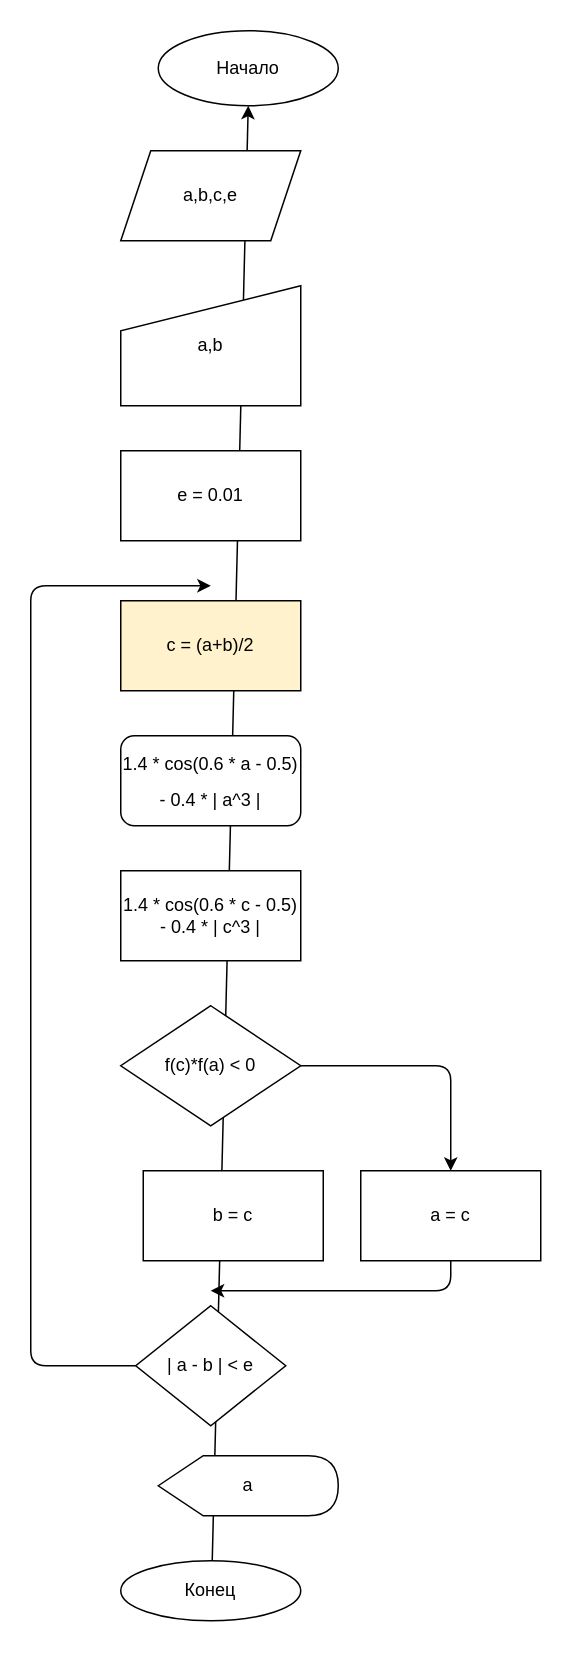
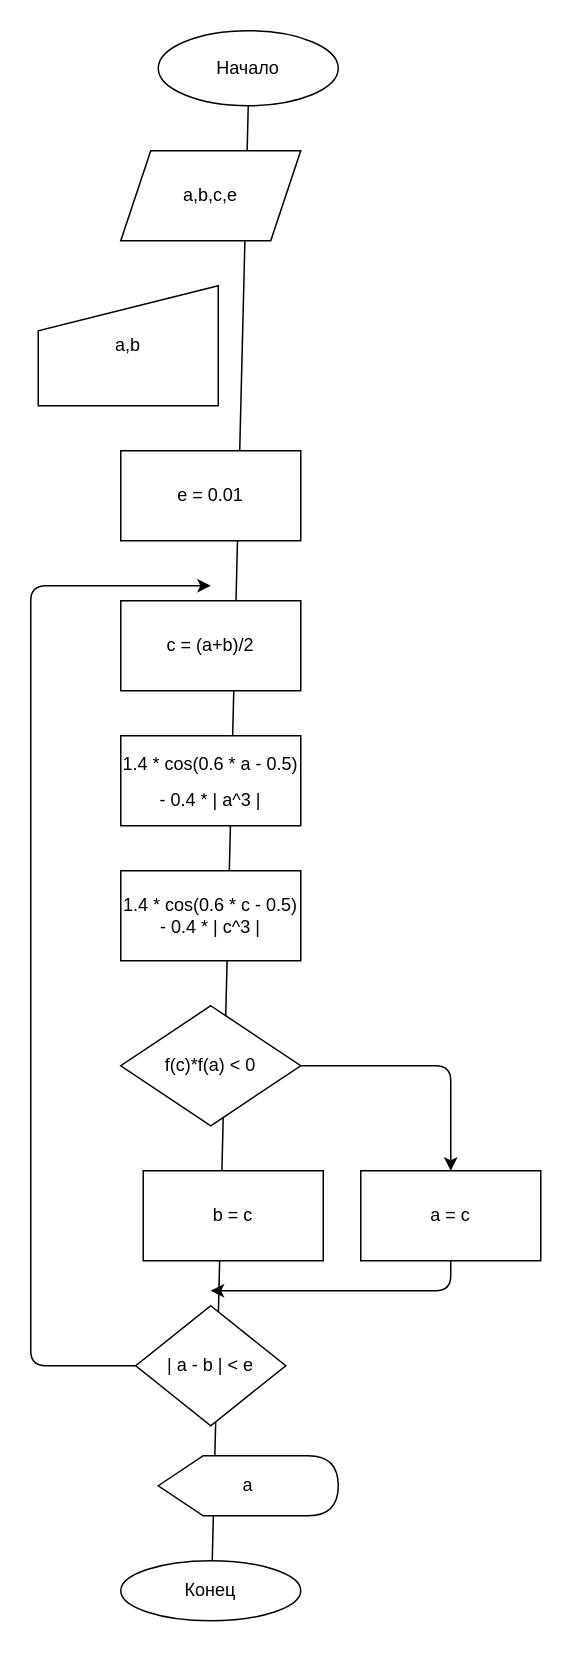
edge "Конец" -> "Начало": arrowhead classic -> none
node "a,b": moved (211, 346) -> (128, 346)
node "c = (a+b)/2": fillcolor #fff2cc -> #ffffff
node "1.4 * cos(0.6 * a - 0.5) - 0.4 * | a^3 |": shape rounded rectangle -> rectangle
